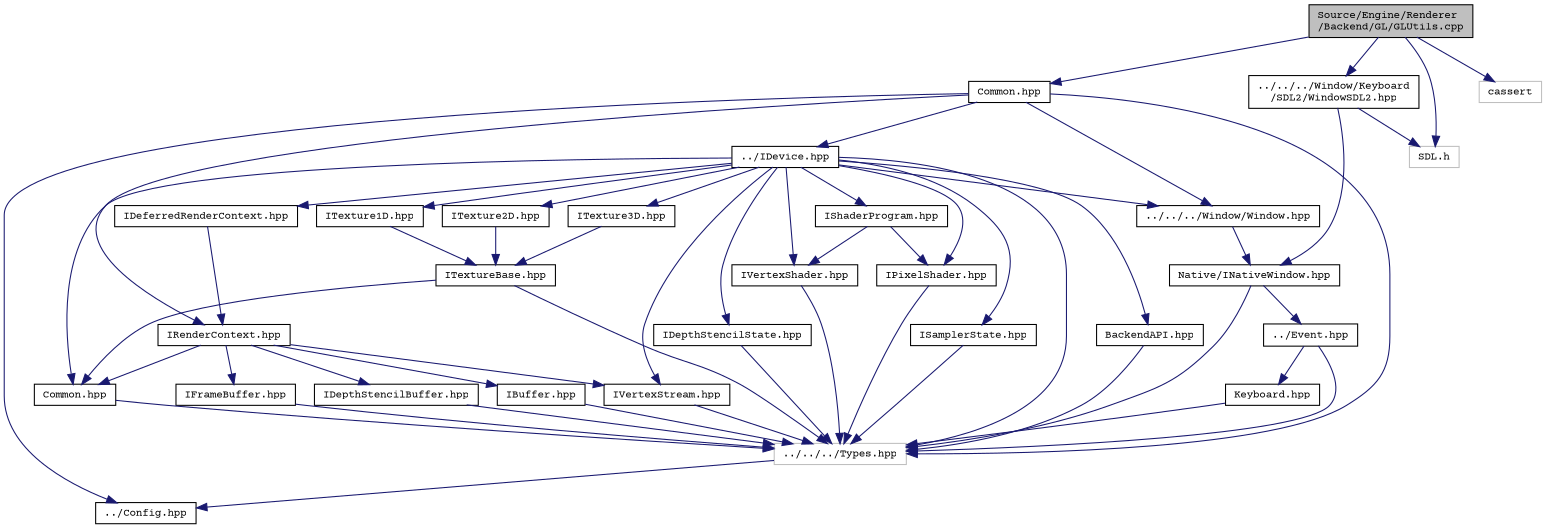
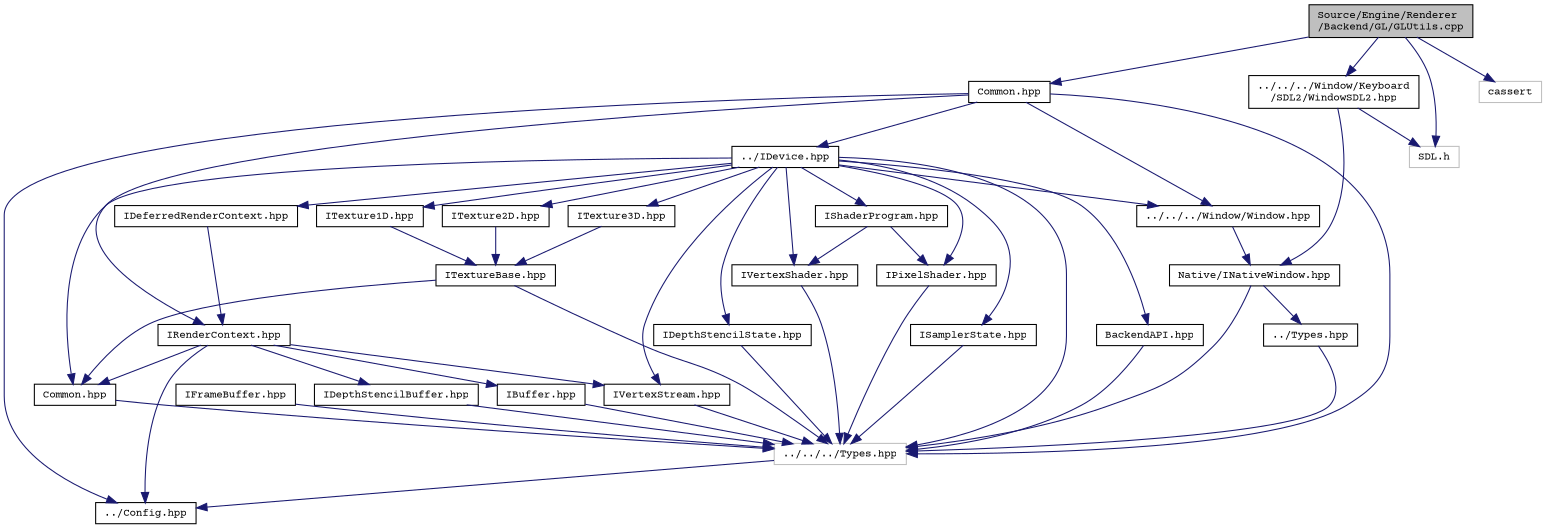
node "../Event.hpp": label "../Event.hpp" -> "../Types.hpp"
edge "IRenderContext.hpp" -> "IFrameBuffer.hpp": now "IRenderContext.hpp" -> "../Config.hpp"
node "Keyboard.hpp": removed
